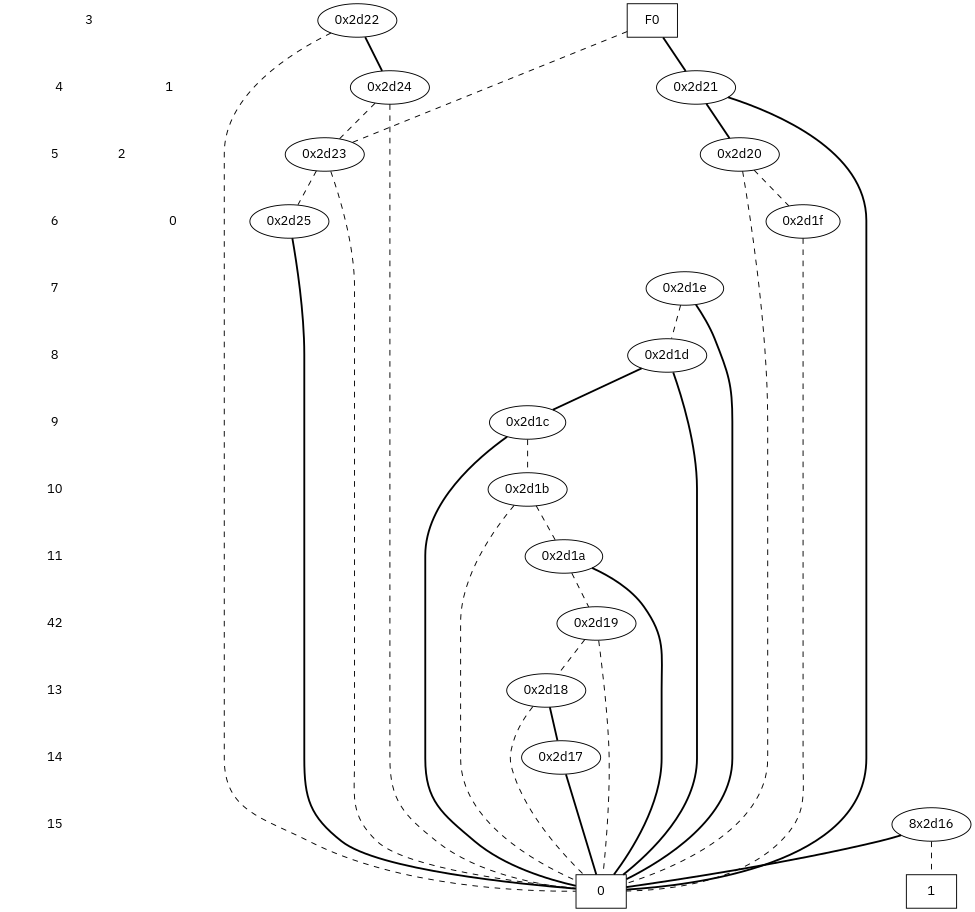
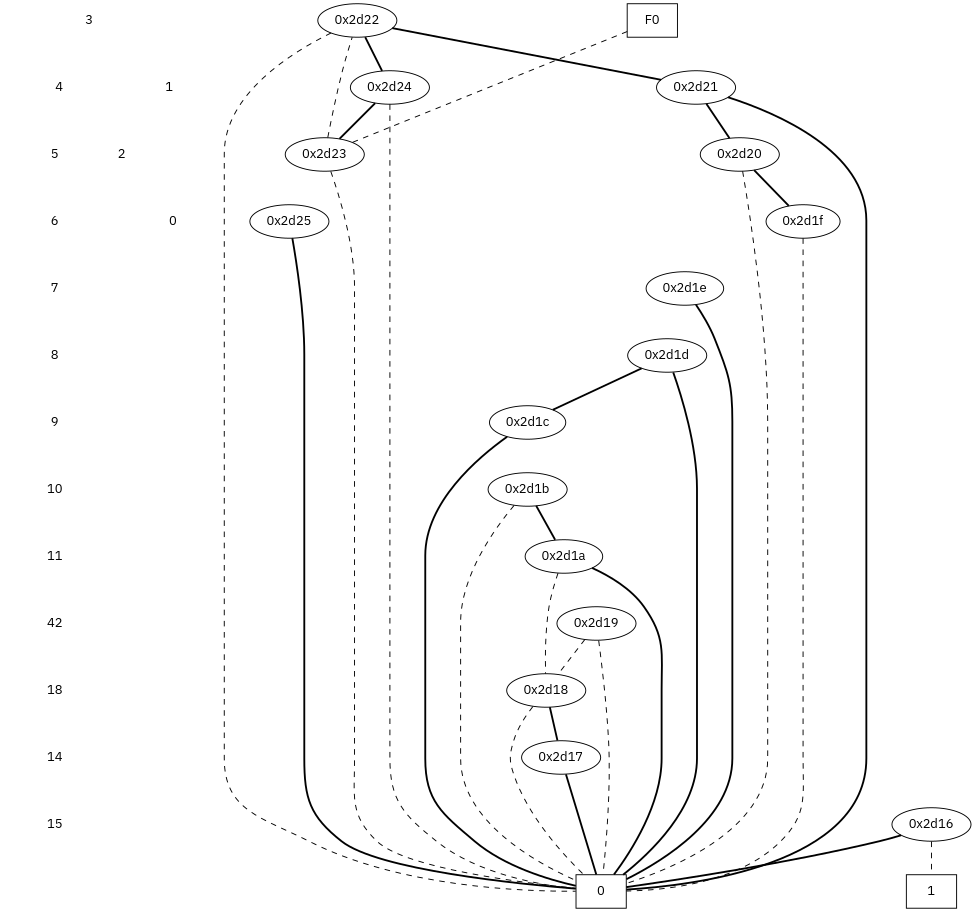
edge "F0" -- "0x2d21": now "0x2d22" -- "0x2d21"
edge "0x2d24" -- "0x2d23": style dashed -> bold
edge "0x2d23" -- "0x2d25": now "0x2d23" -- "0x2d22"
edge "0x2d20" -- "0x2d1f": style dashed -> bold
edge "0x2d1e" -- "0x2d1d": removed
edge "0x2d1c" -- "0x2d1b": removed
edge "0x2d1b" -- "0x2d1a": style dashed -> bold
edge "0x2d1a" -- "0x2d19": now "0x2d1a" -- "0x2d18"
node "13": label "13" -> "18"
node "8x2d16": label "8x2d16" -> "0x2d16"
